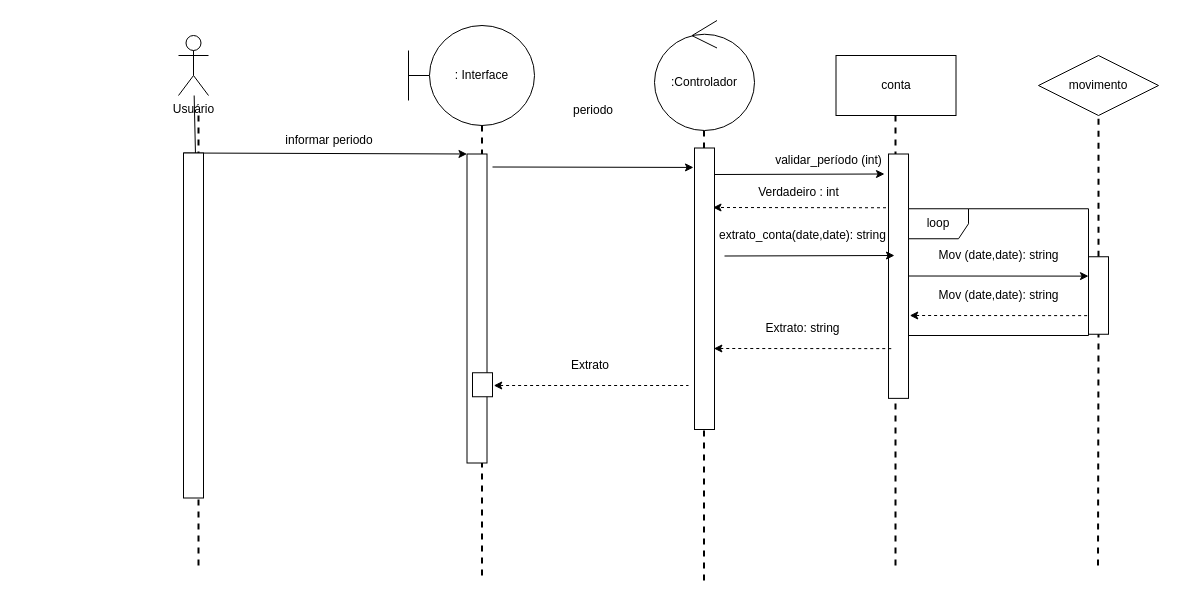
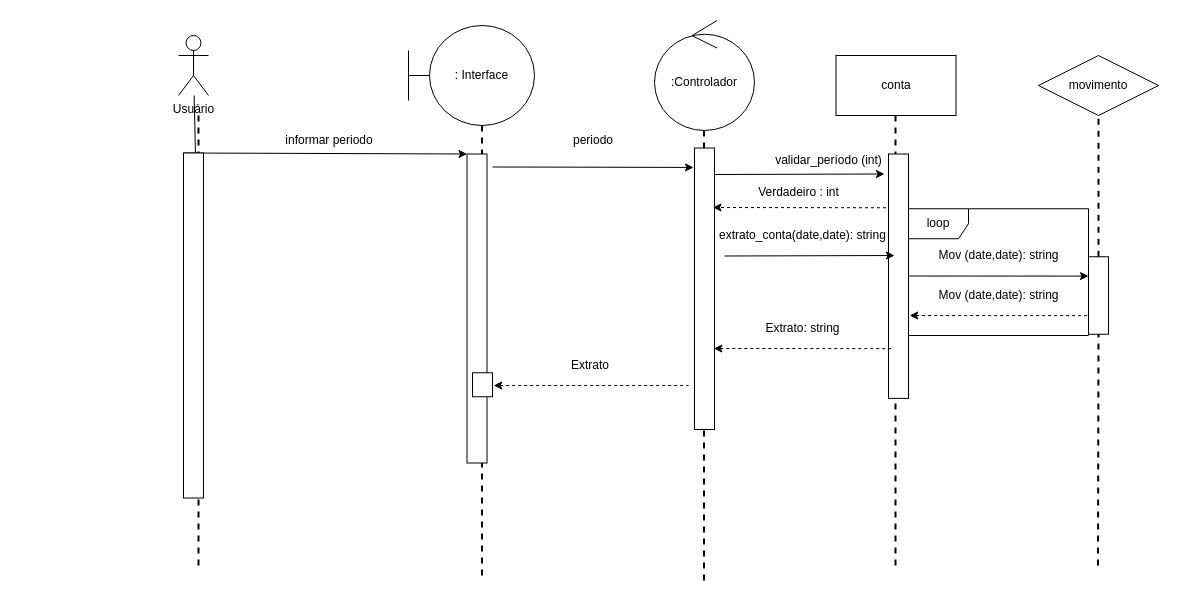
node "periodo": moved (594, 111) -> (594, 141)
